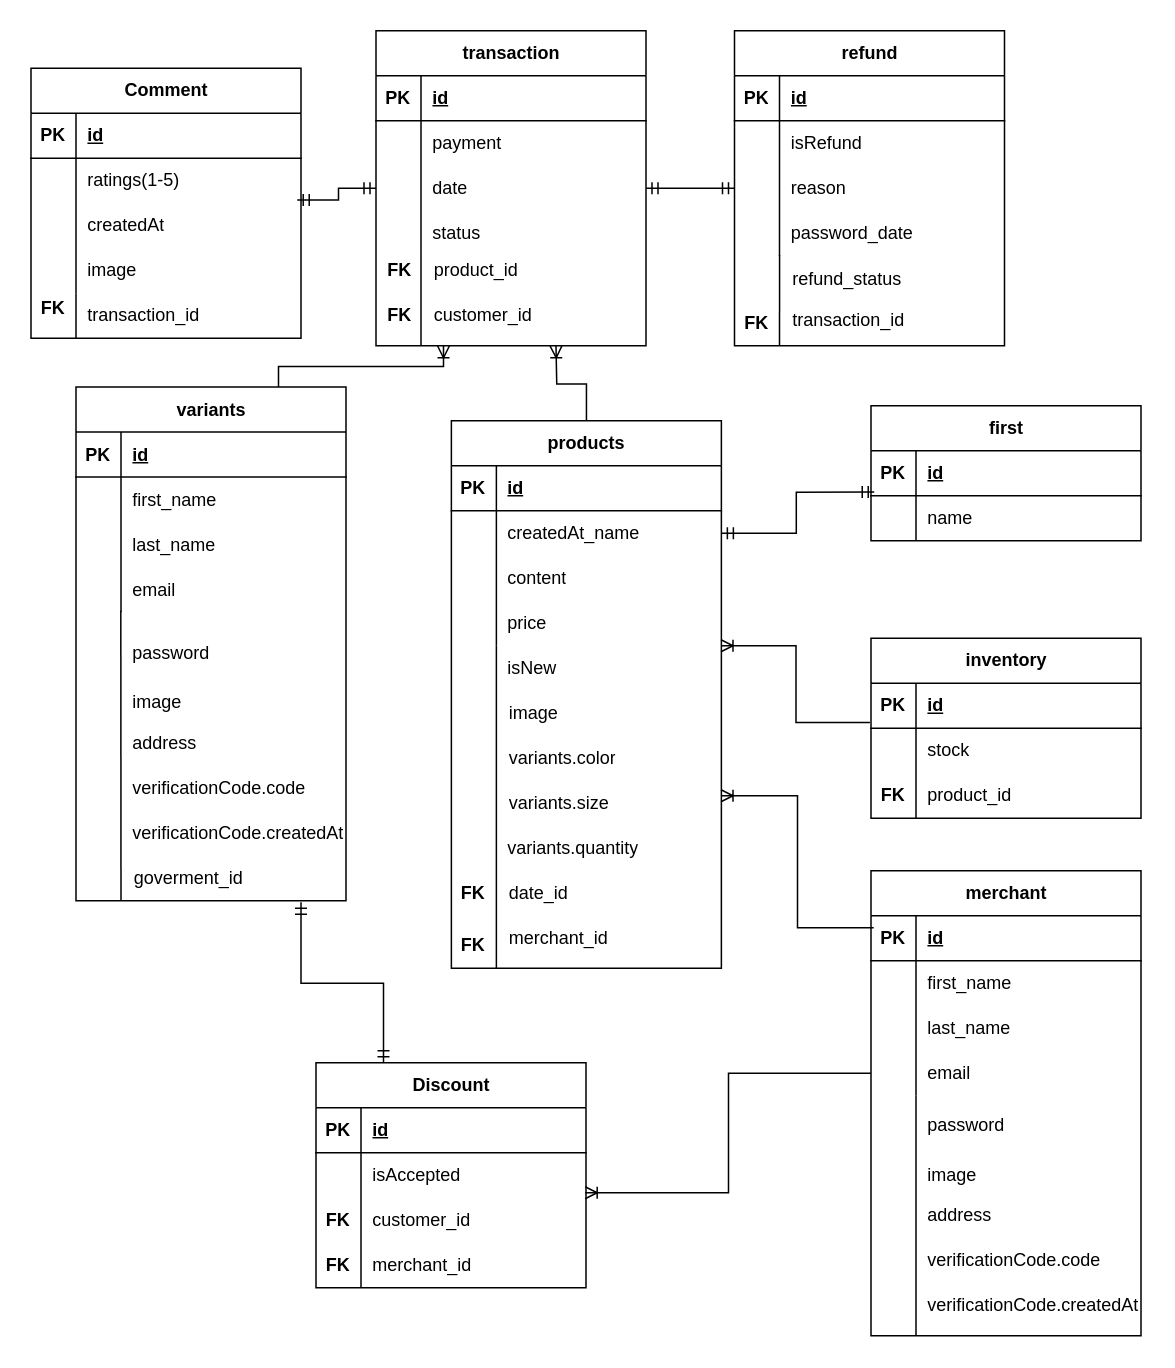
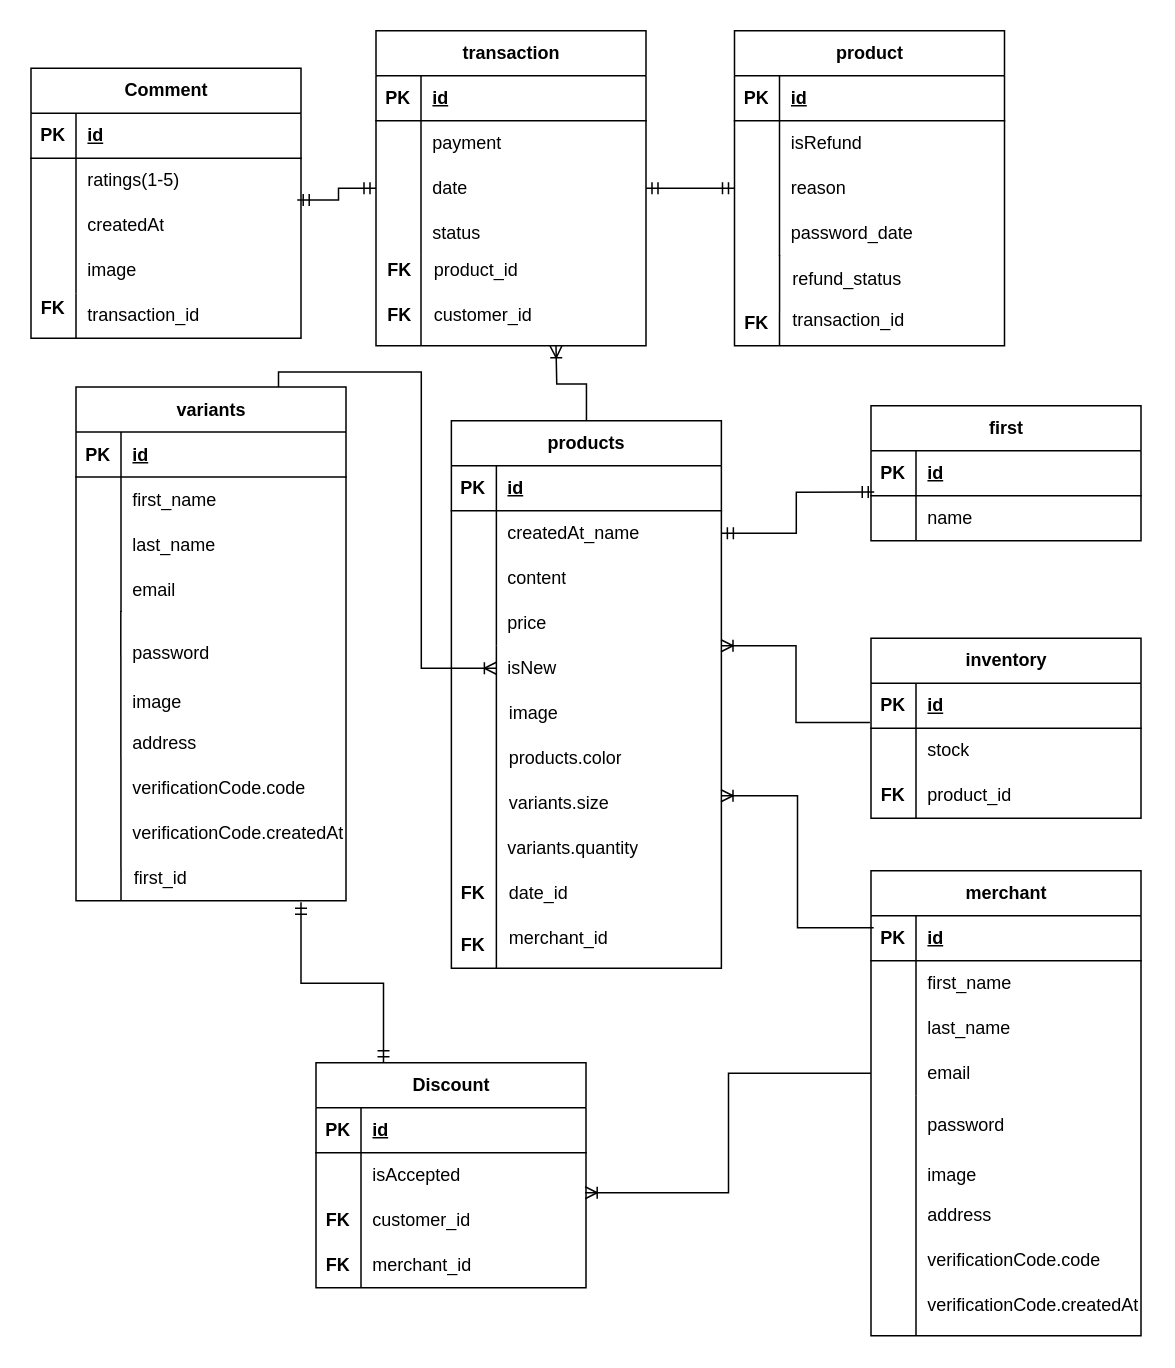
node "refund": label "refund" -> "product"
edge "variants" -> "transaction": now "variants" -> "isNew"
node "variants.color": label "variants.color" -> "products.color"
node "goverment_id": label "goverment_id" -> "first_id"
